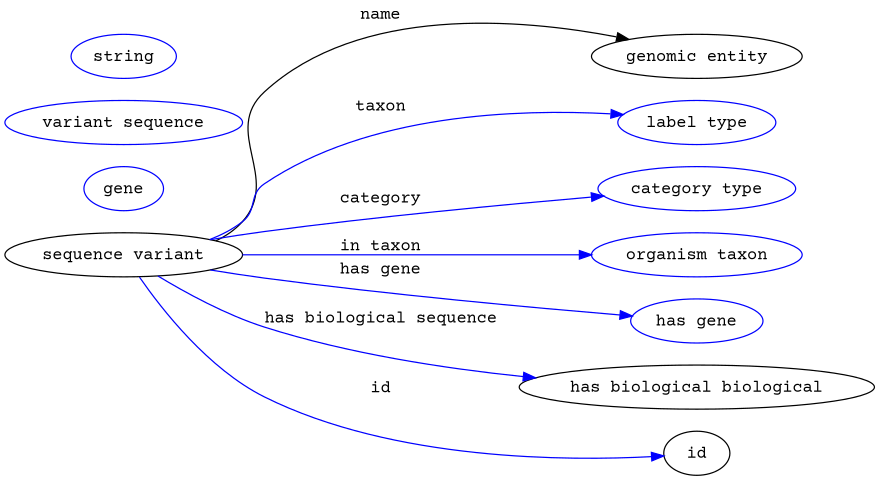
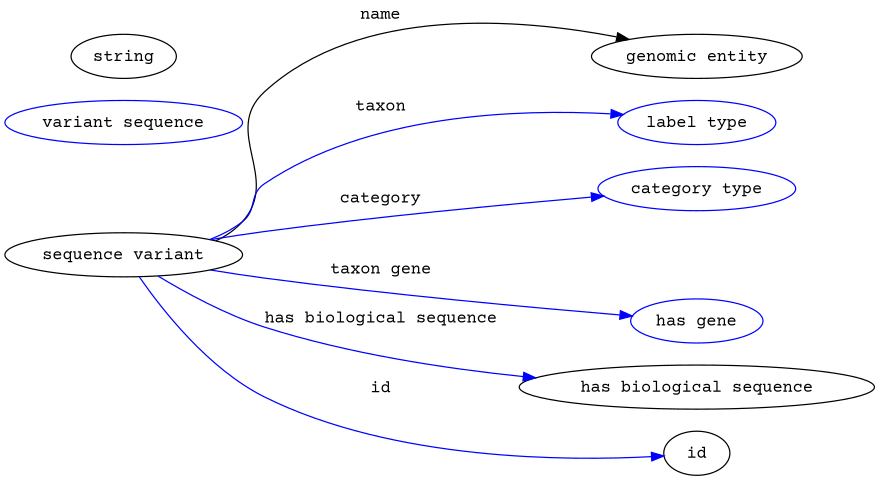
node "string": color blue -> black
node "gene": removed
node "organism taxon": removed
edge "sequence variant" -> "has gene": label "has gene" -> "taxon gene"
node "has biological biological": label "has biological biological" -> "has biological sequence"
